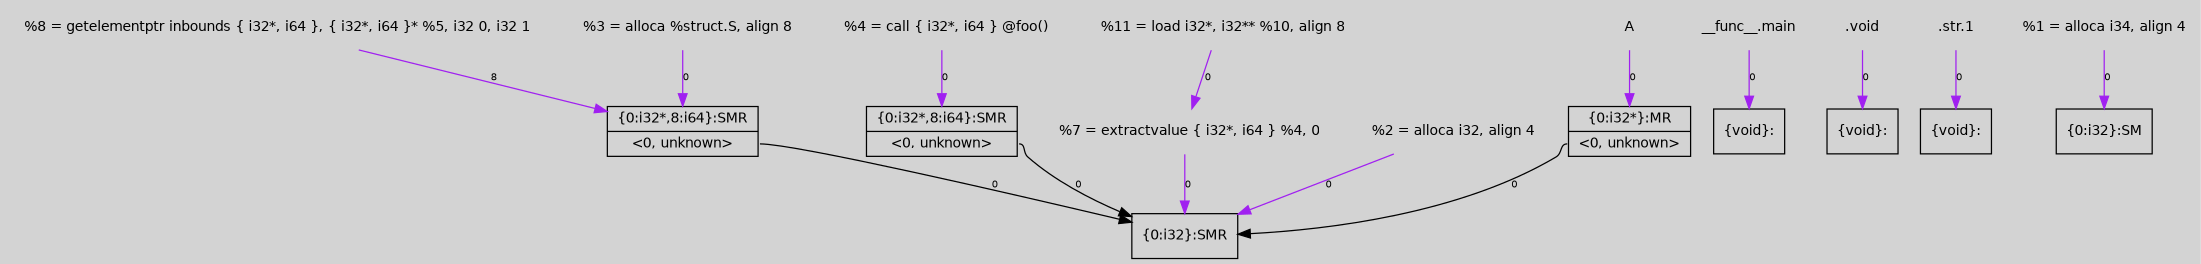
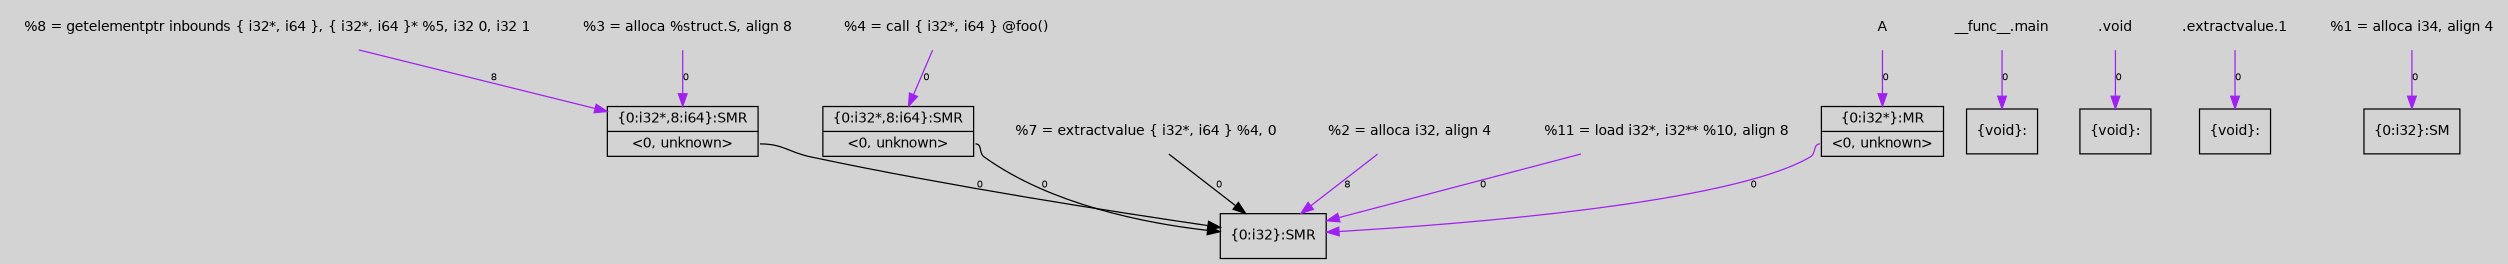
node ".str.1": label ".str.1" -> ".extractvalue.1"
edge "%11 = load i32*, i32** %10, align 8" -> "%7 = extractvalue { i32*, i64 } %4, 0": now "%11 = load i32*, i32** %10, align 8" -> "{0:i32}:SMR"
edge "%7 = extractvalue { i32*, i64 } %4, 0" -> "{0:i32}:SMR": color purple -> black
edge "%2 = alloca i32, align 4" -> "{0:i32}:SMR": label "0" -> "8"
edge "{0:i32*}:MR" -> "{0:i32}:SMR": color black -> purple
